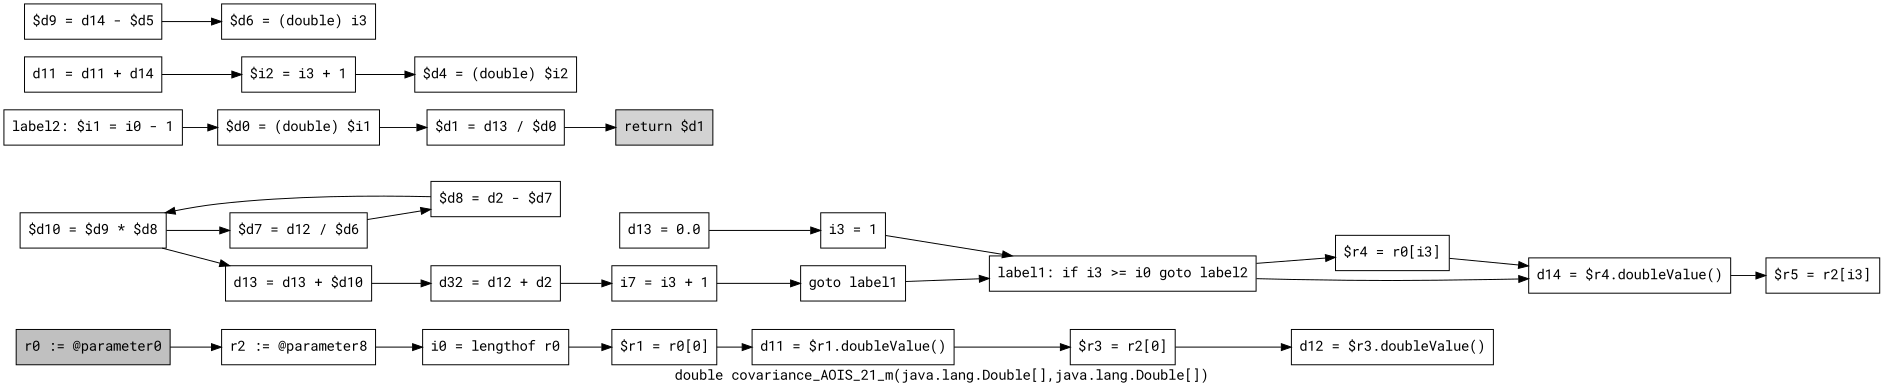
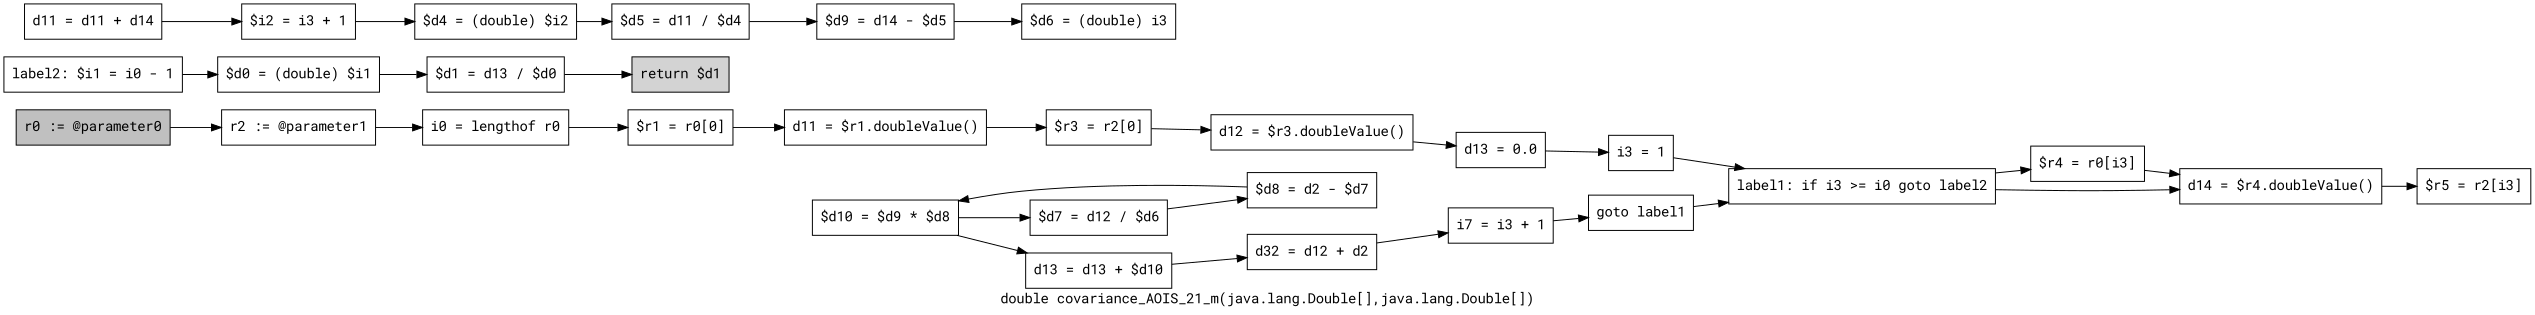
node "$d5 = d11 / $d4": added
edge "d12 = $r3.doubleValue()" -> "d13 = 0.0": added
node "r2 := @parameter8": label "r2 := @parameter8" -> "r2 := @parameter1"
